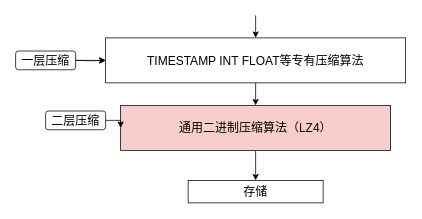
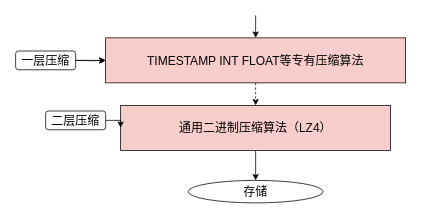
node "TIMESTAMP INT FLOAT等专有压缩算法": fillcolor #ffffff -> #f8cecc
edge "TIMESTAMP INT FLOAT等专有压缩算法" -> "通用二进制压缩算法（LZ4）": style solid -> dashed
node "存储": shape rectangle -> ellipse
